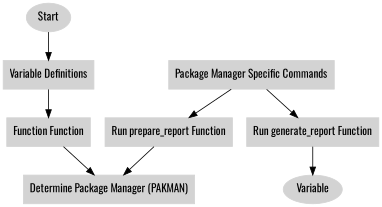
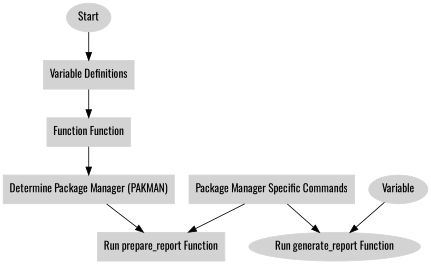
node "Run generate_report Function": shape box -> ellipse
edge "Run generate_report Function" -> "Variable": reversed
edge "Run prepare_report Function" -> "Determine Package Manager (PAKMAN)": reversed
